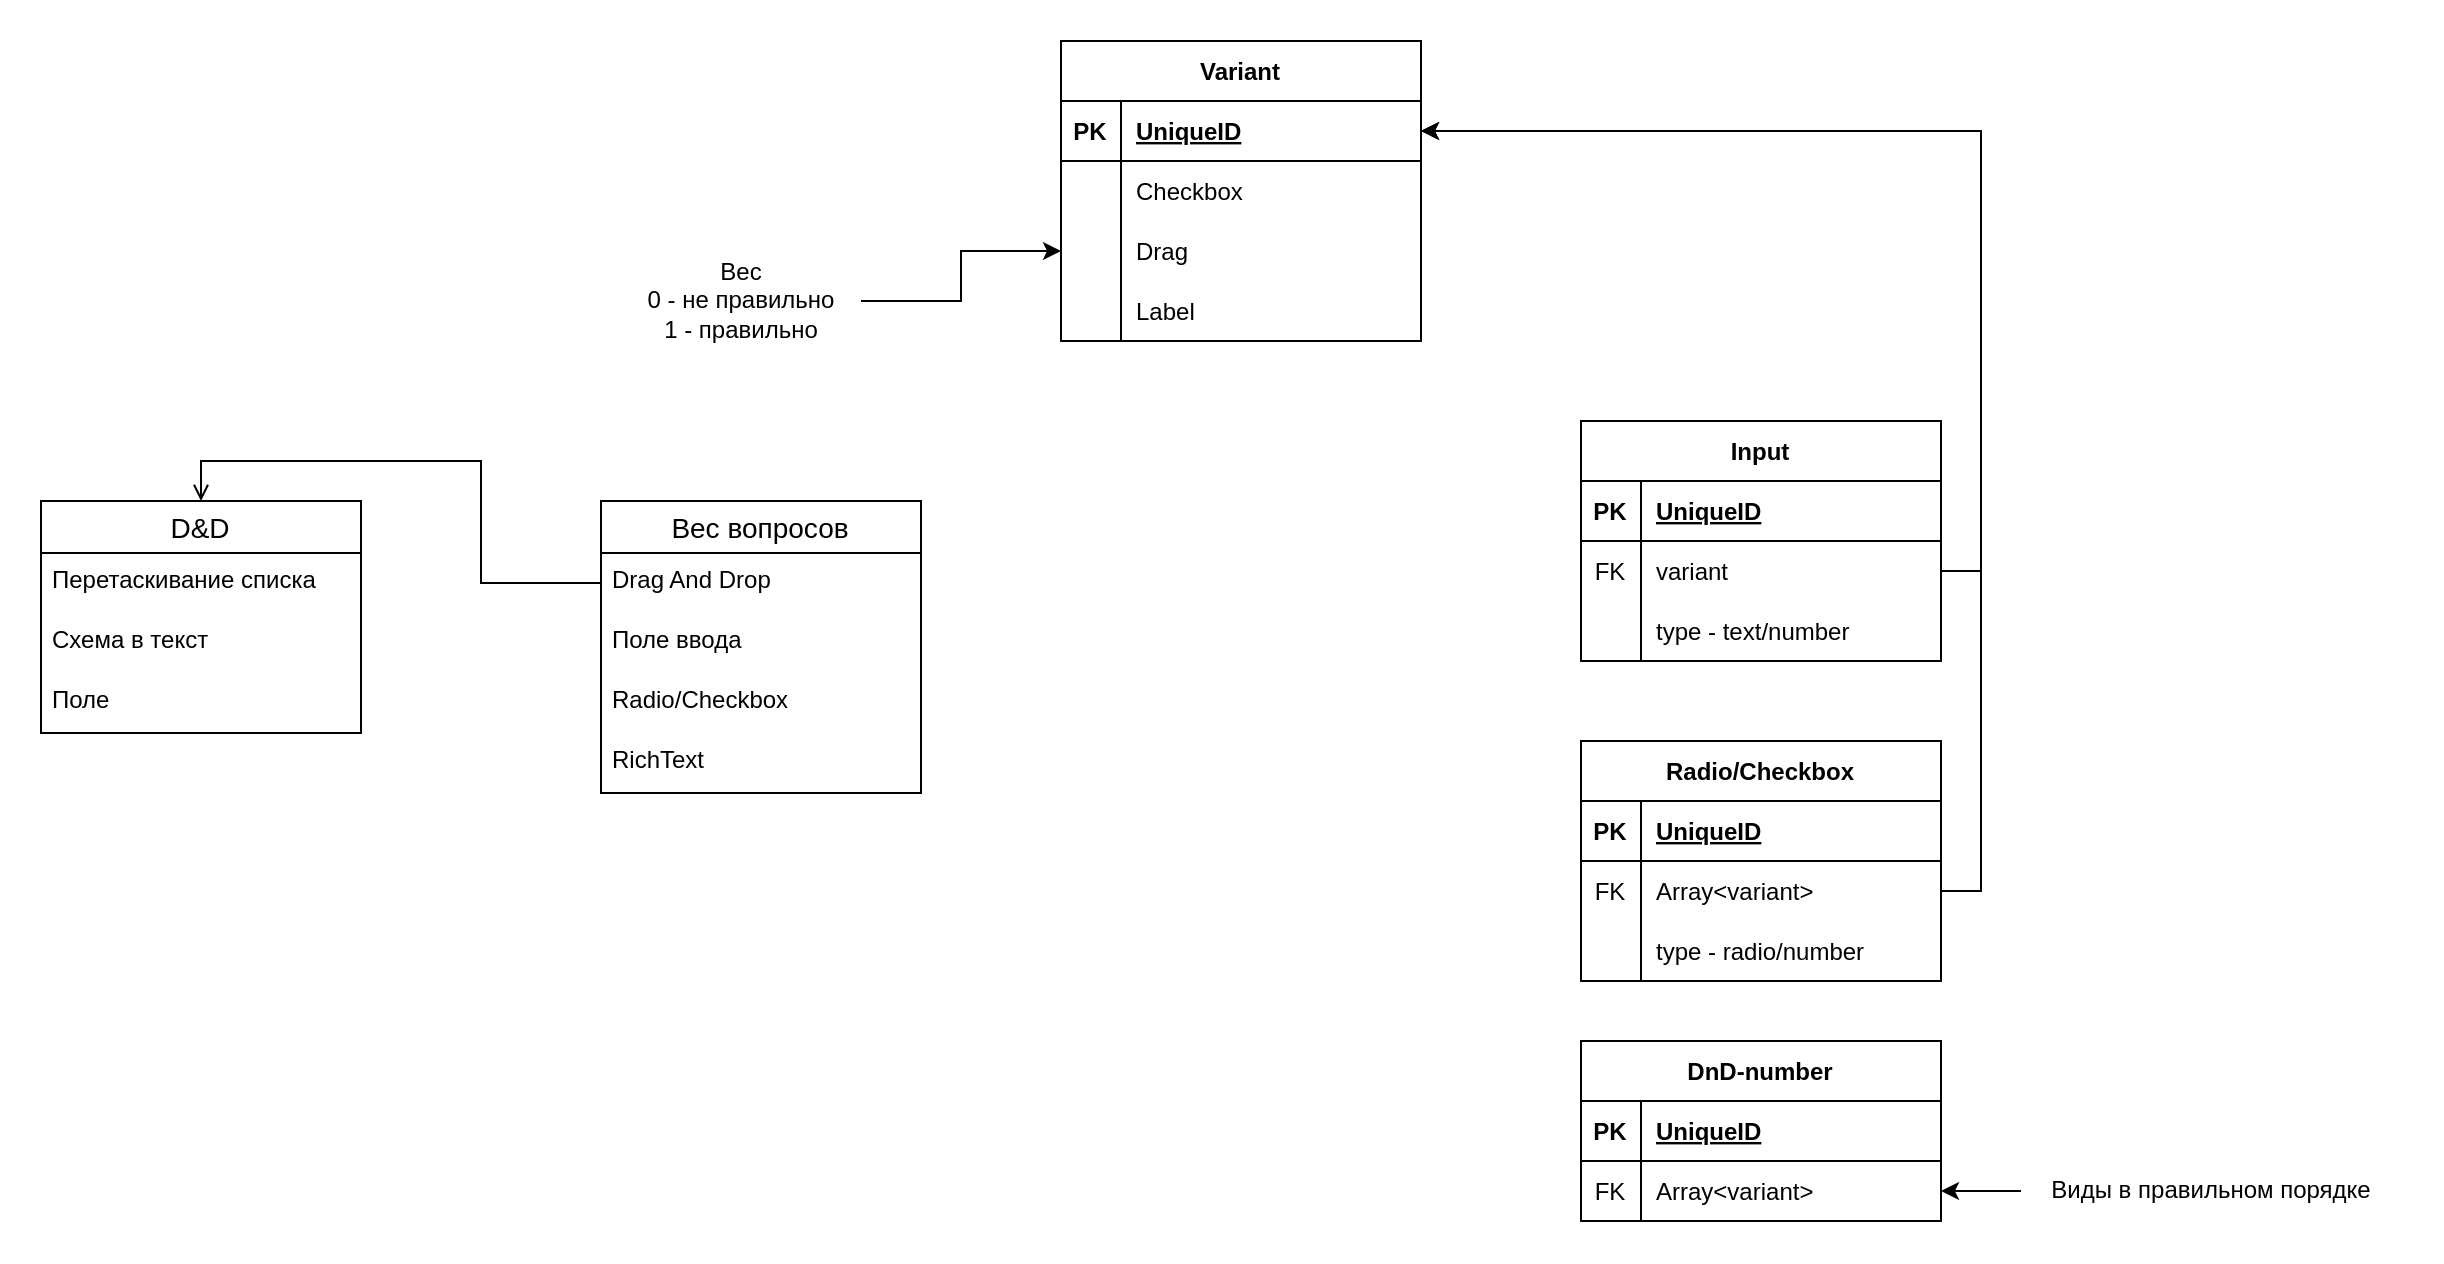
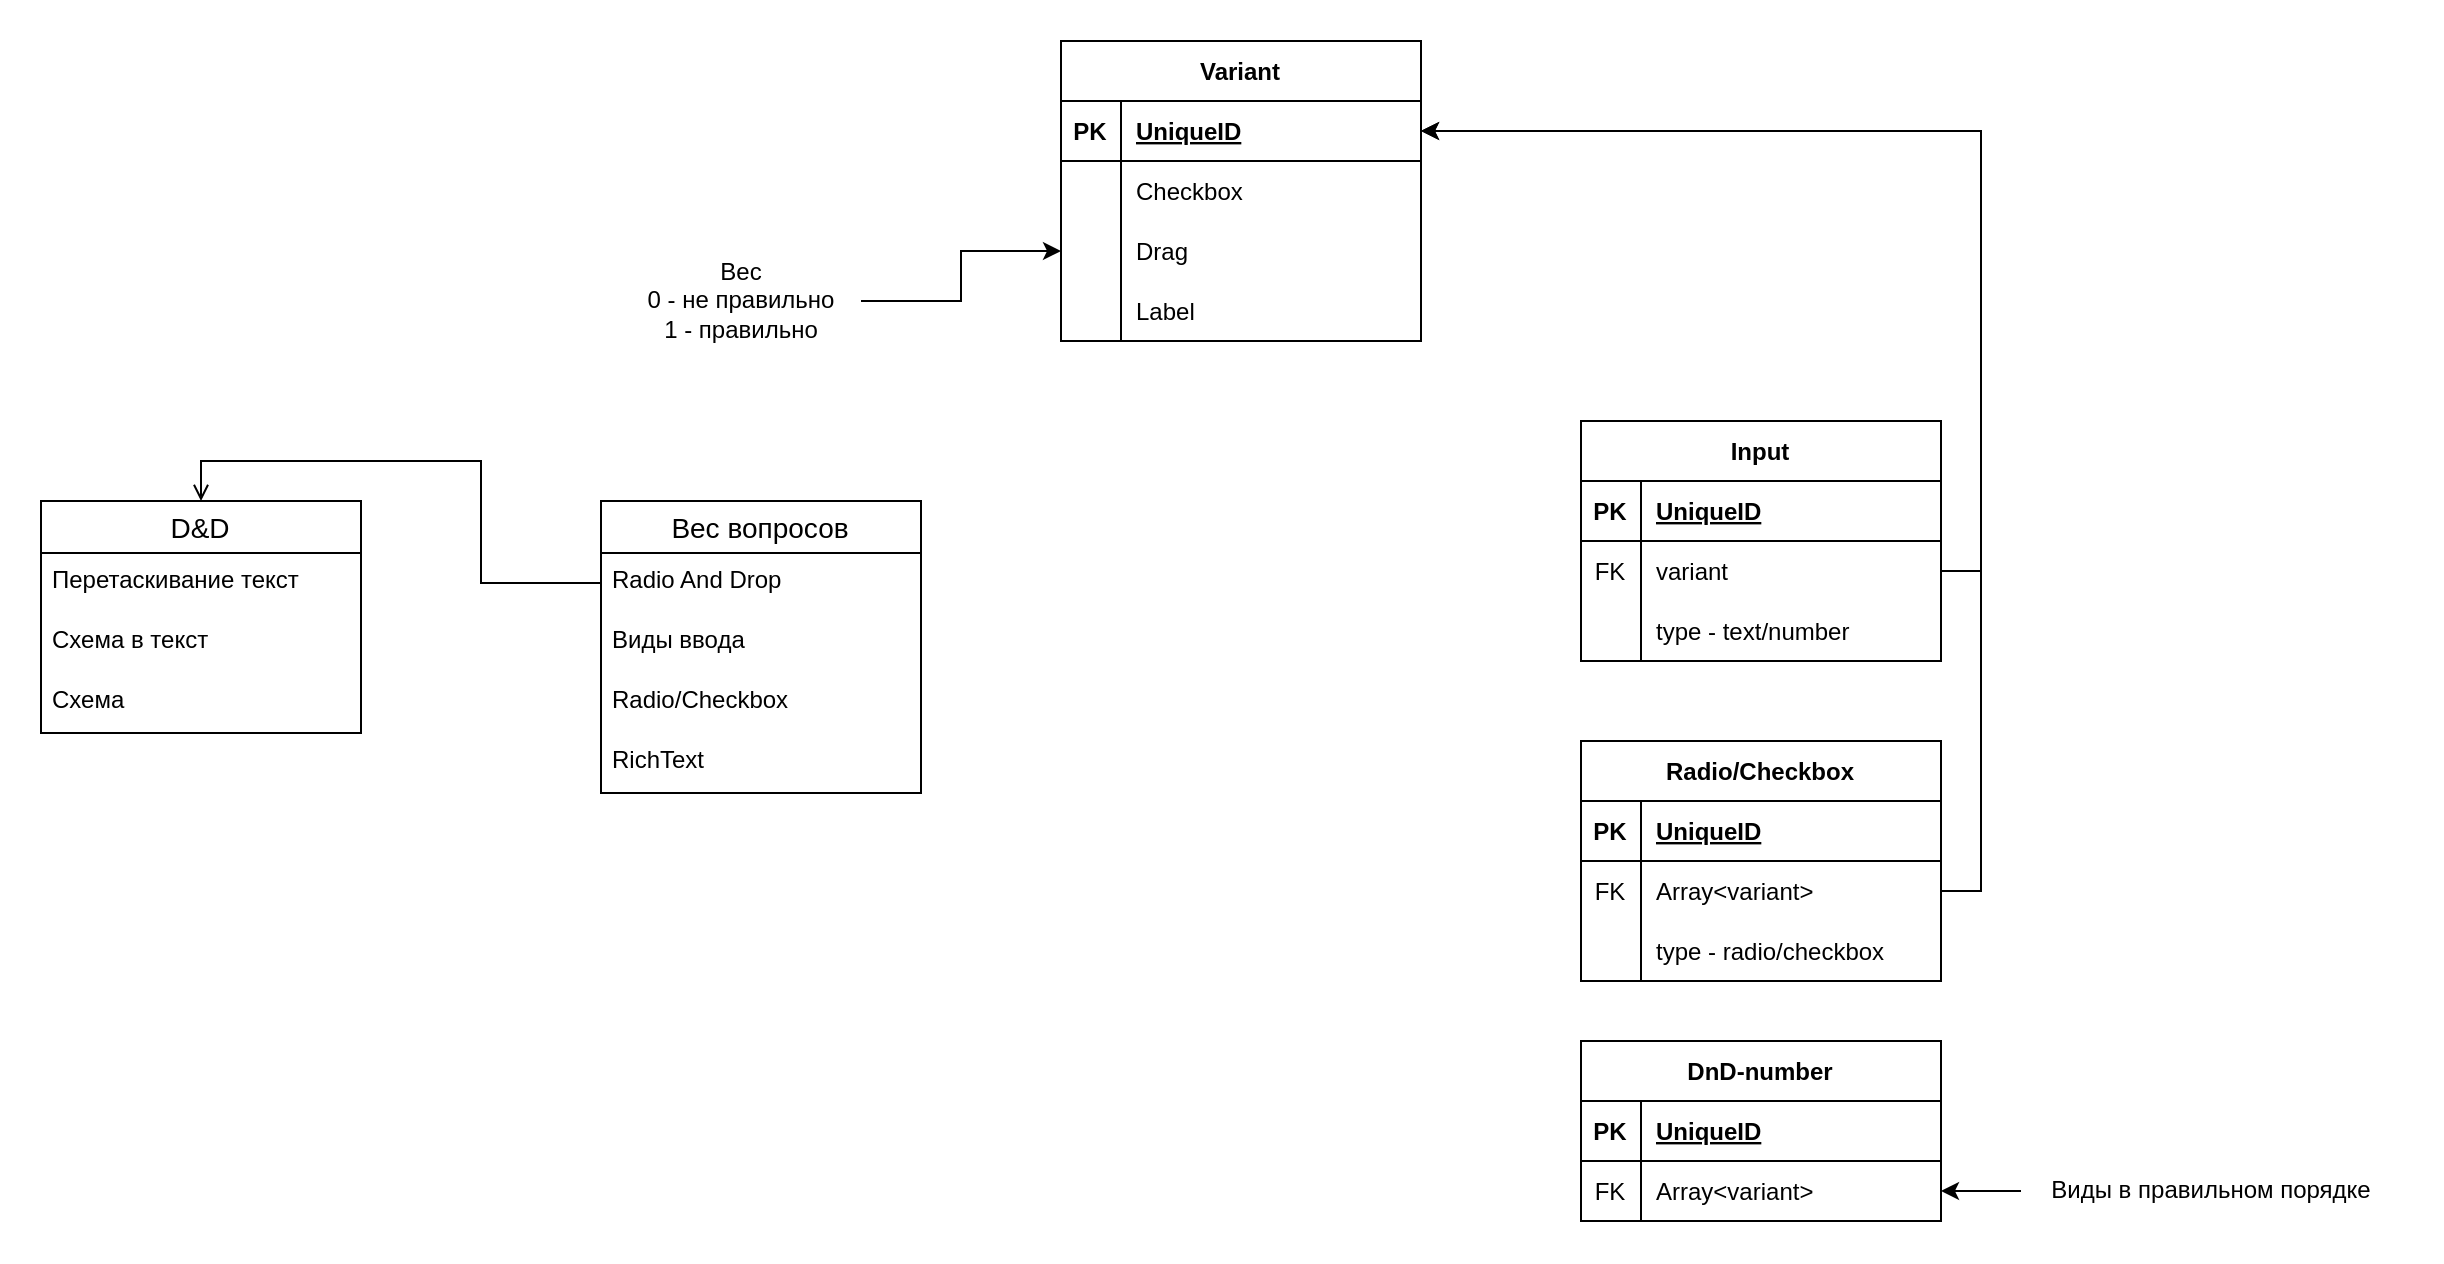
node "Перетаскивание списка": label "Перетаскивание списка" -> "Перетаскивание текст"
node "Drag And Drop": label "Drag And Drop" -> "Radio And Drop"
node "Поле ввода": label "Поле ввода" -> "Виды ввода"
node "Поле": label "Поле" -> "Схема"
node "type - radio/number": label "type - radio/number" -> "type - radio/checkbox"
